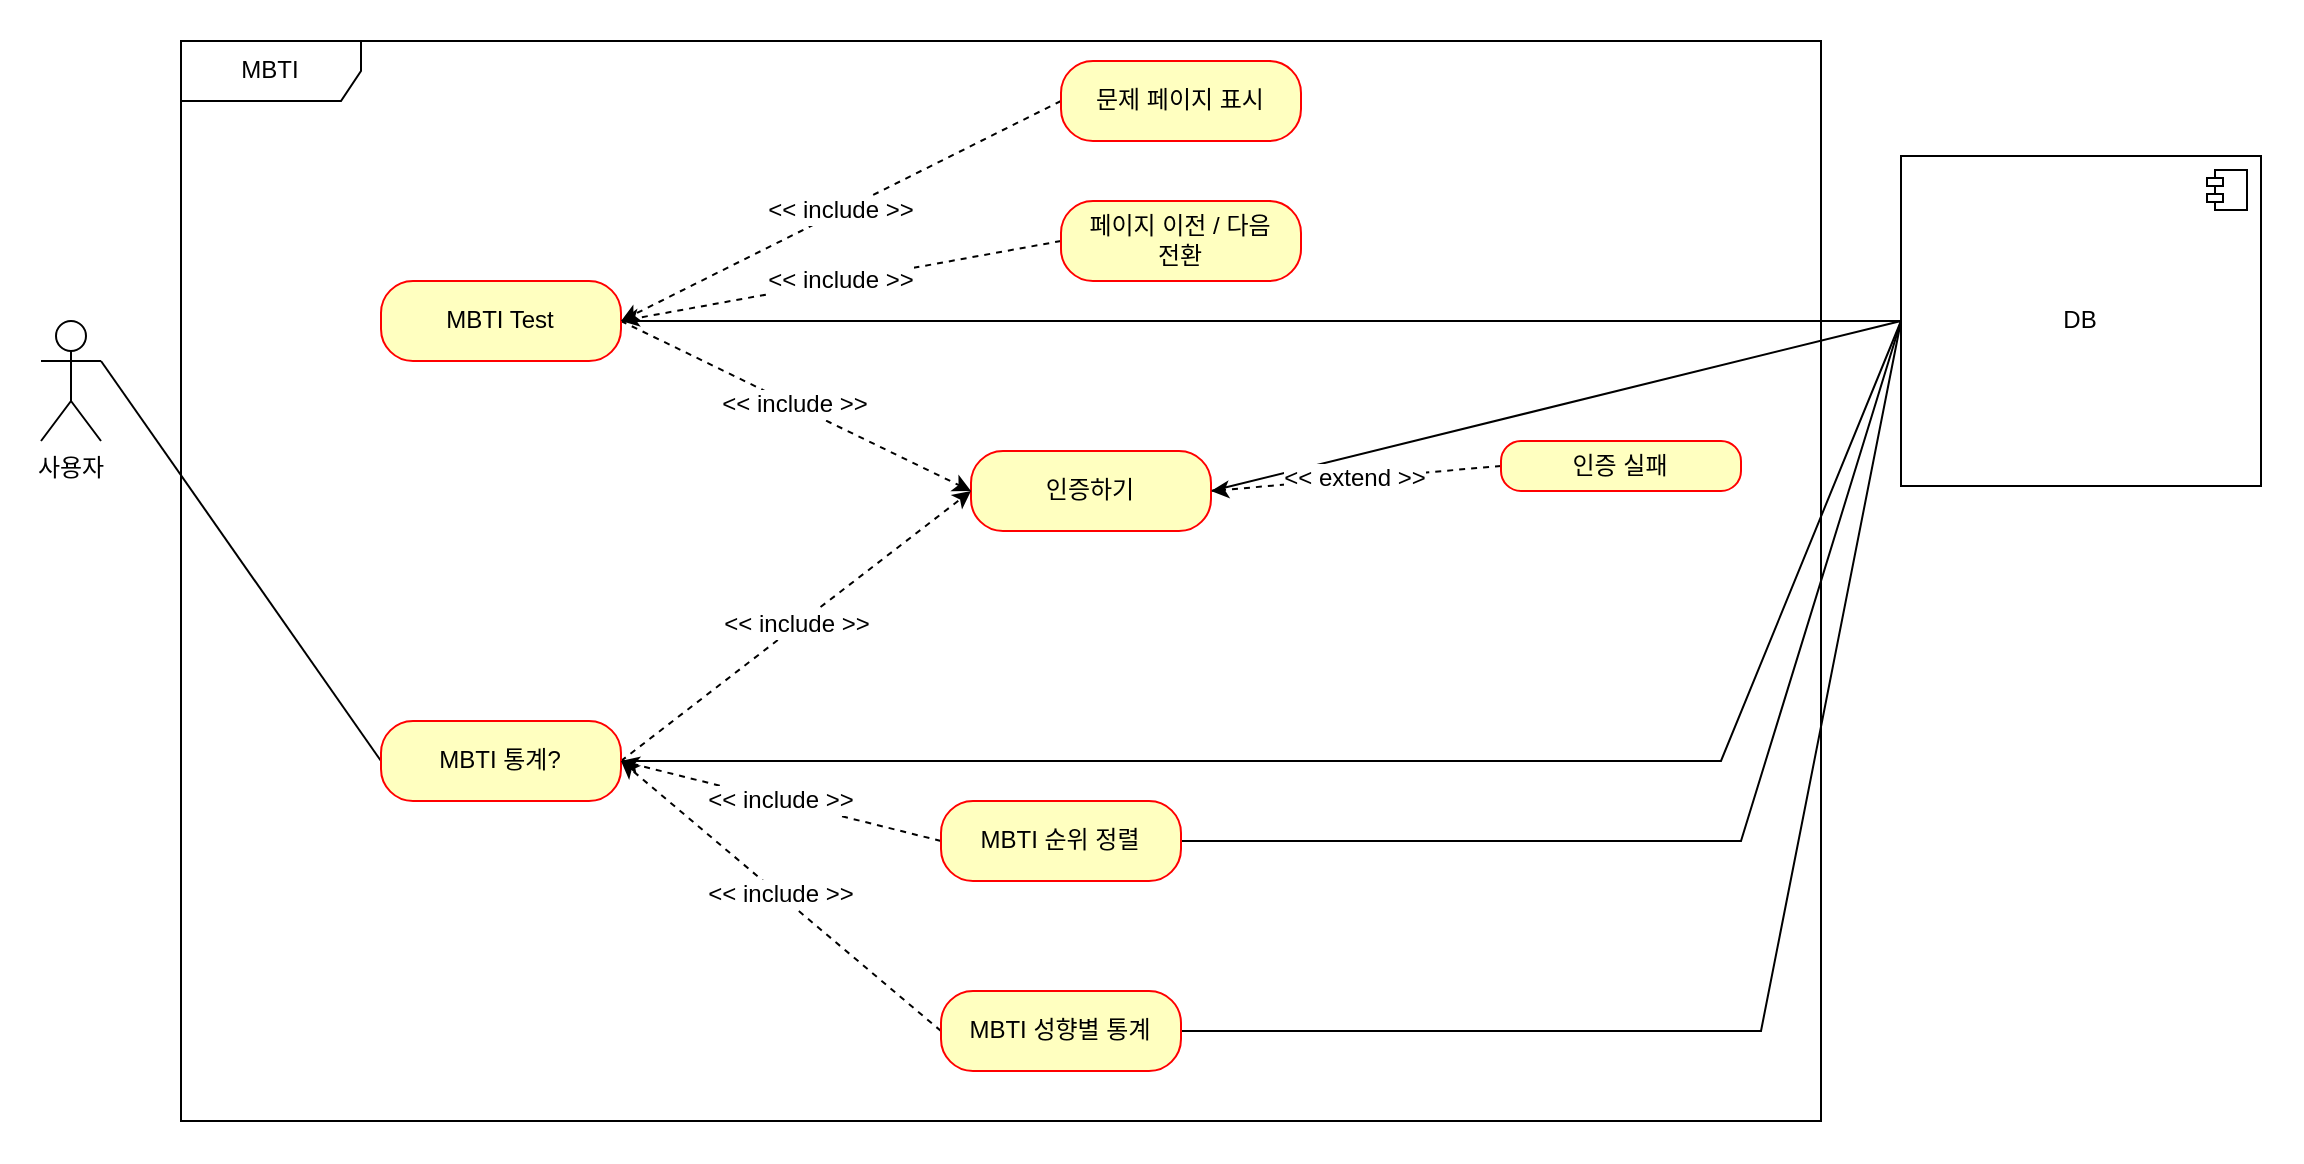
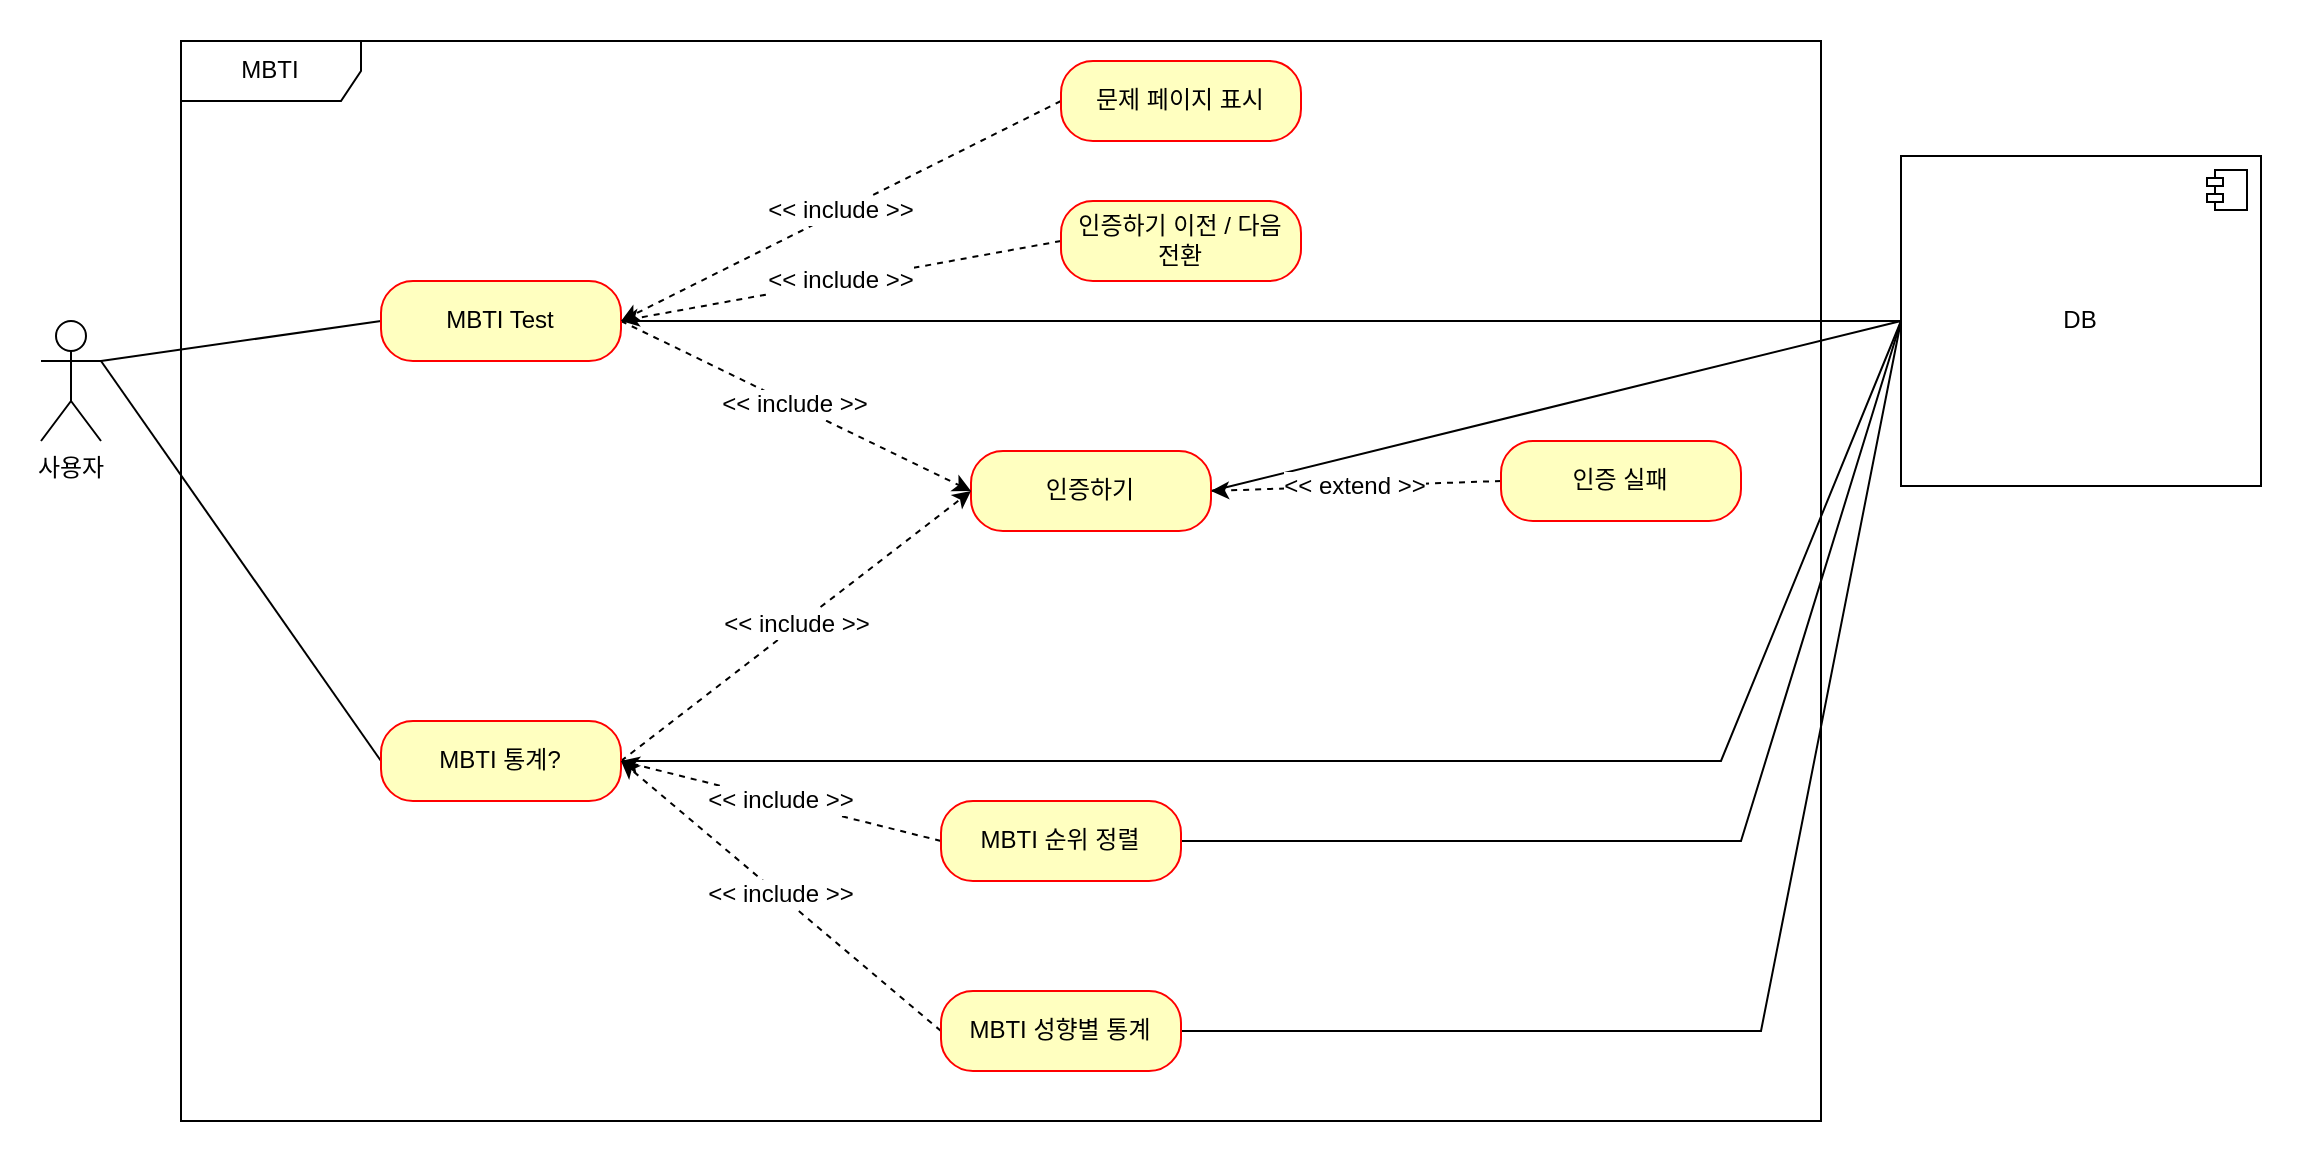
node "페이지 이전 / 다음 전환": label "페이지 이전 / 다음 전환" -> "인증하기 이전 / 다음 전환"
edge "MBTI Test" -- "사용자": added
node "인증 실패": size 240x50 -> 240x80
